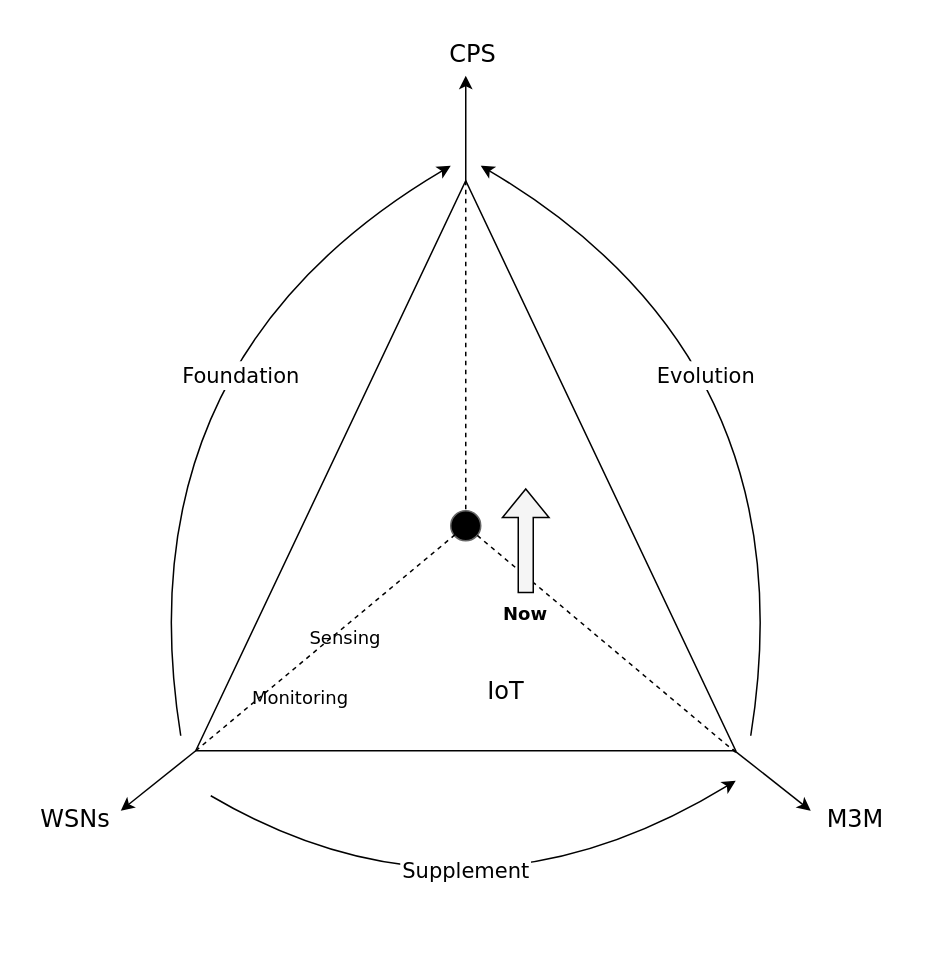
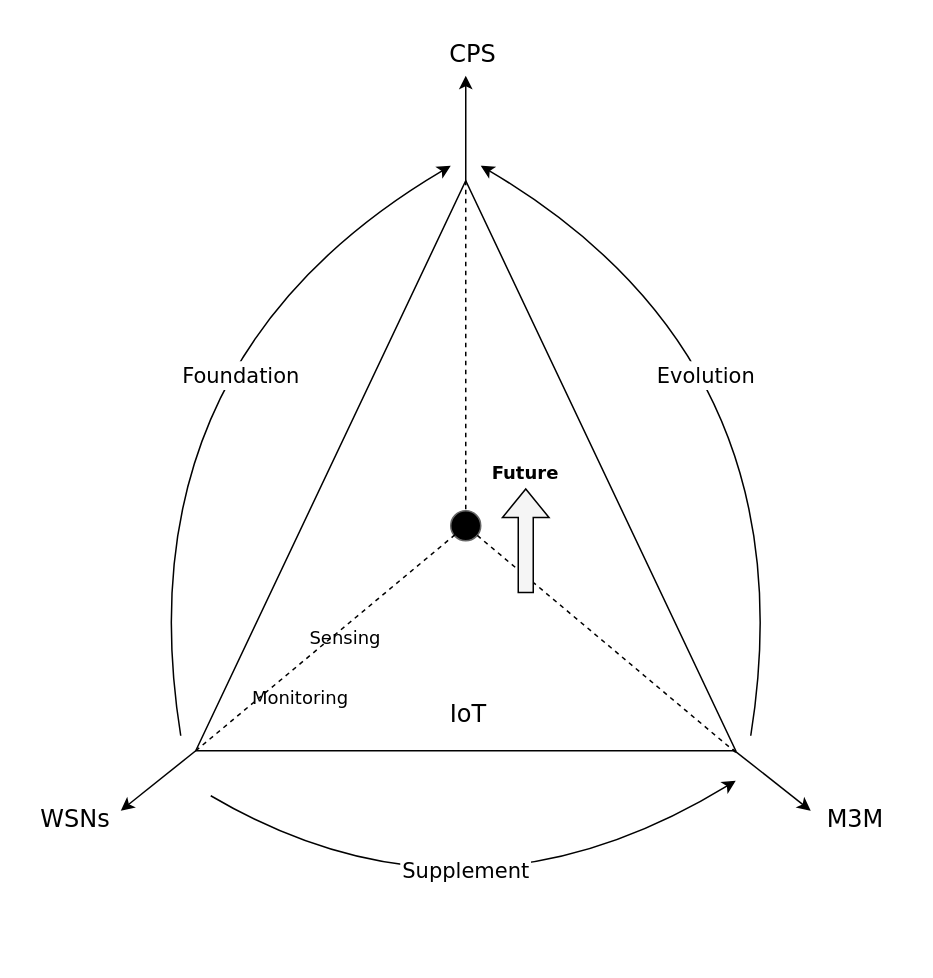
node "Future": added
node "Now": removed
node "IoT": moved (506, 691) -> (469, 713)
